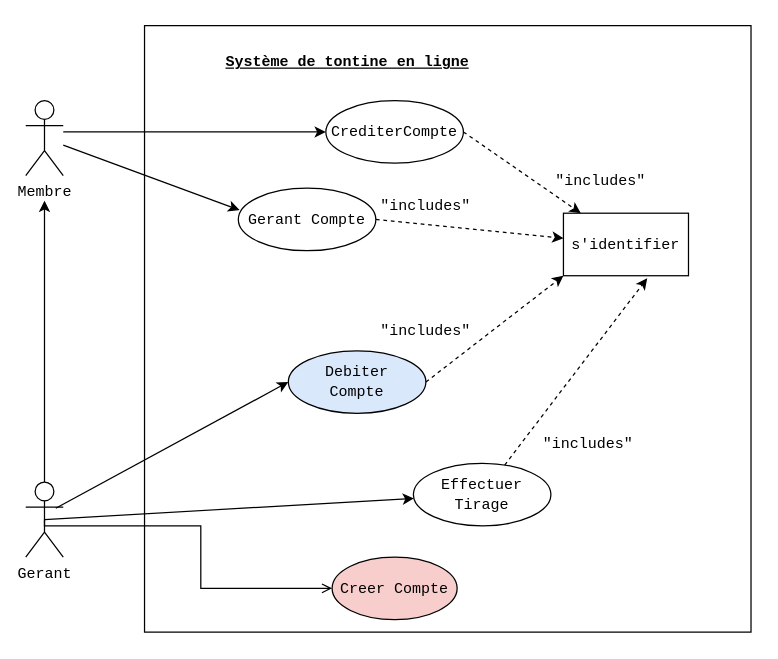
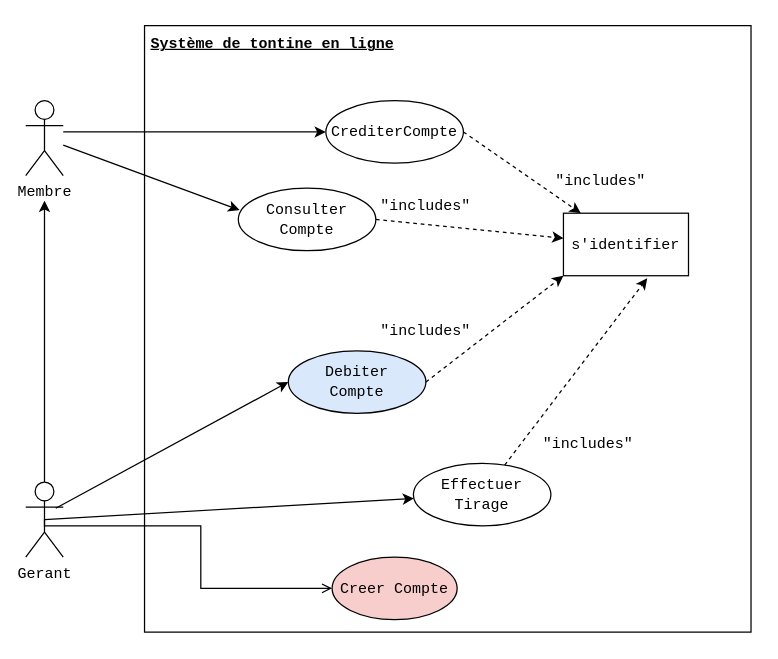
node "Système de tontine en ligne": moved (348, 63) -> (273, 44)
node "Gerant Compte": label "Gerant Compte" -> "Consulter Compte"
